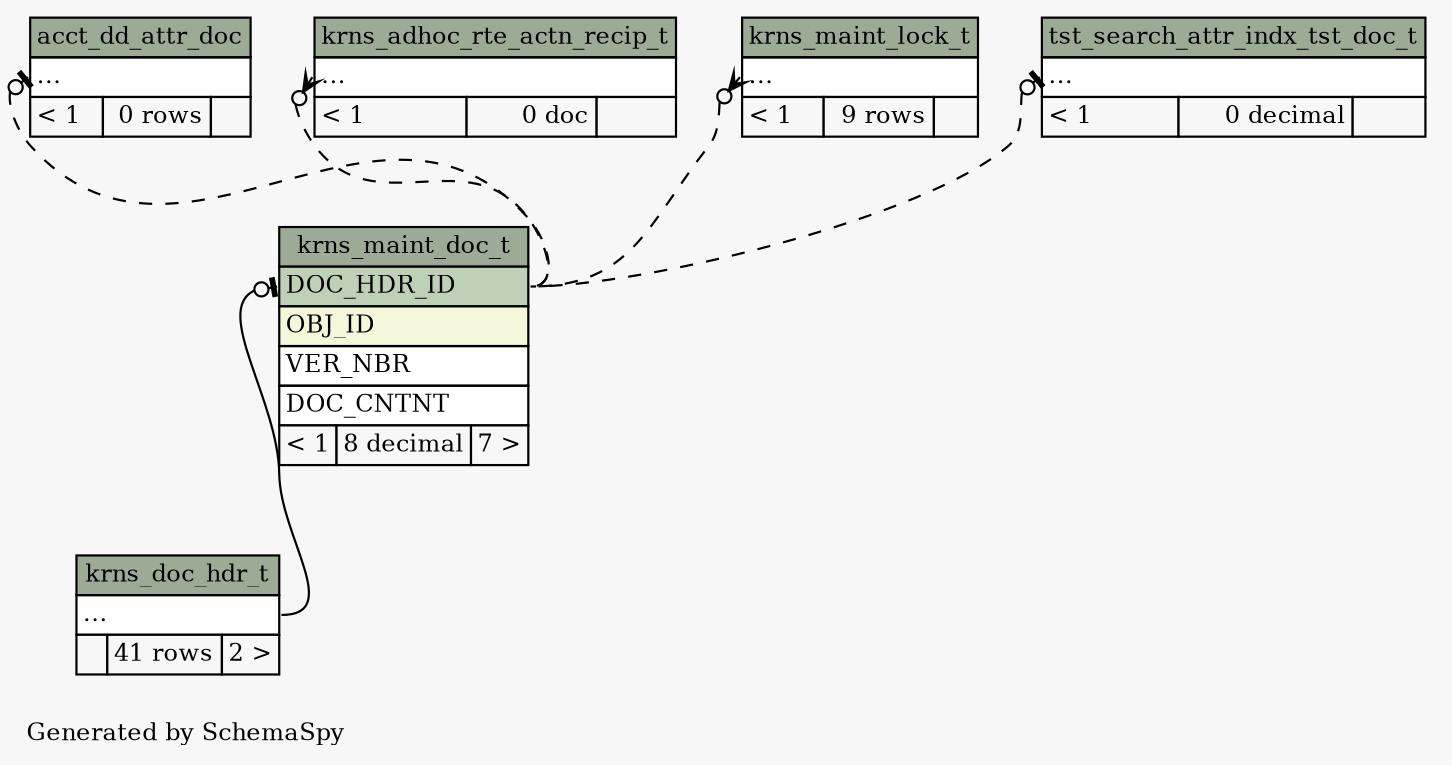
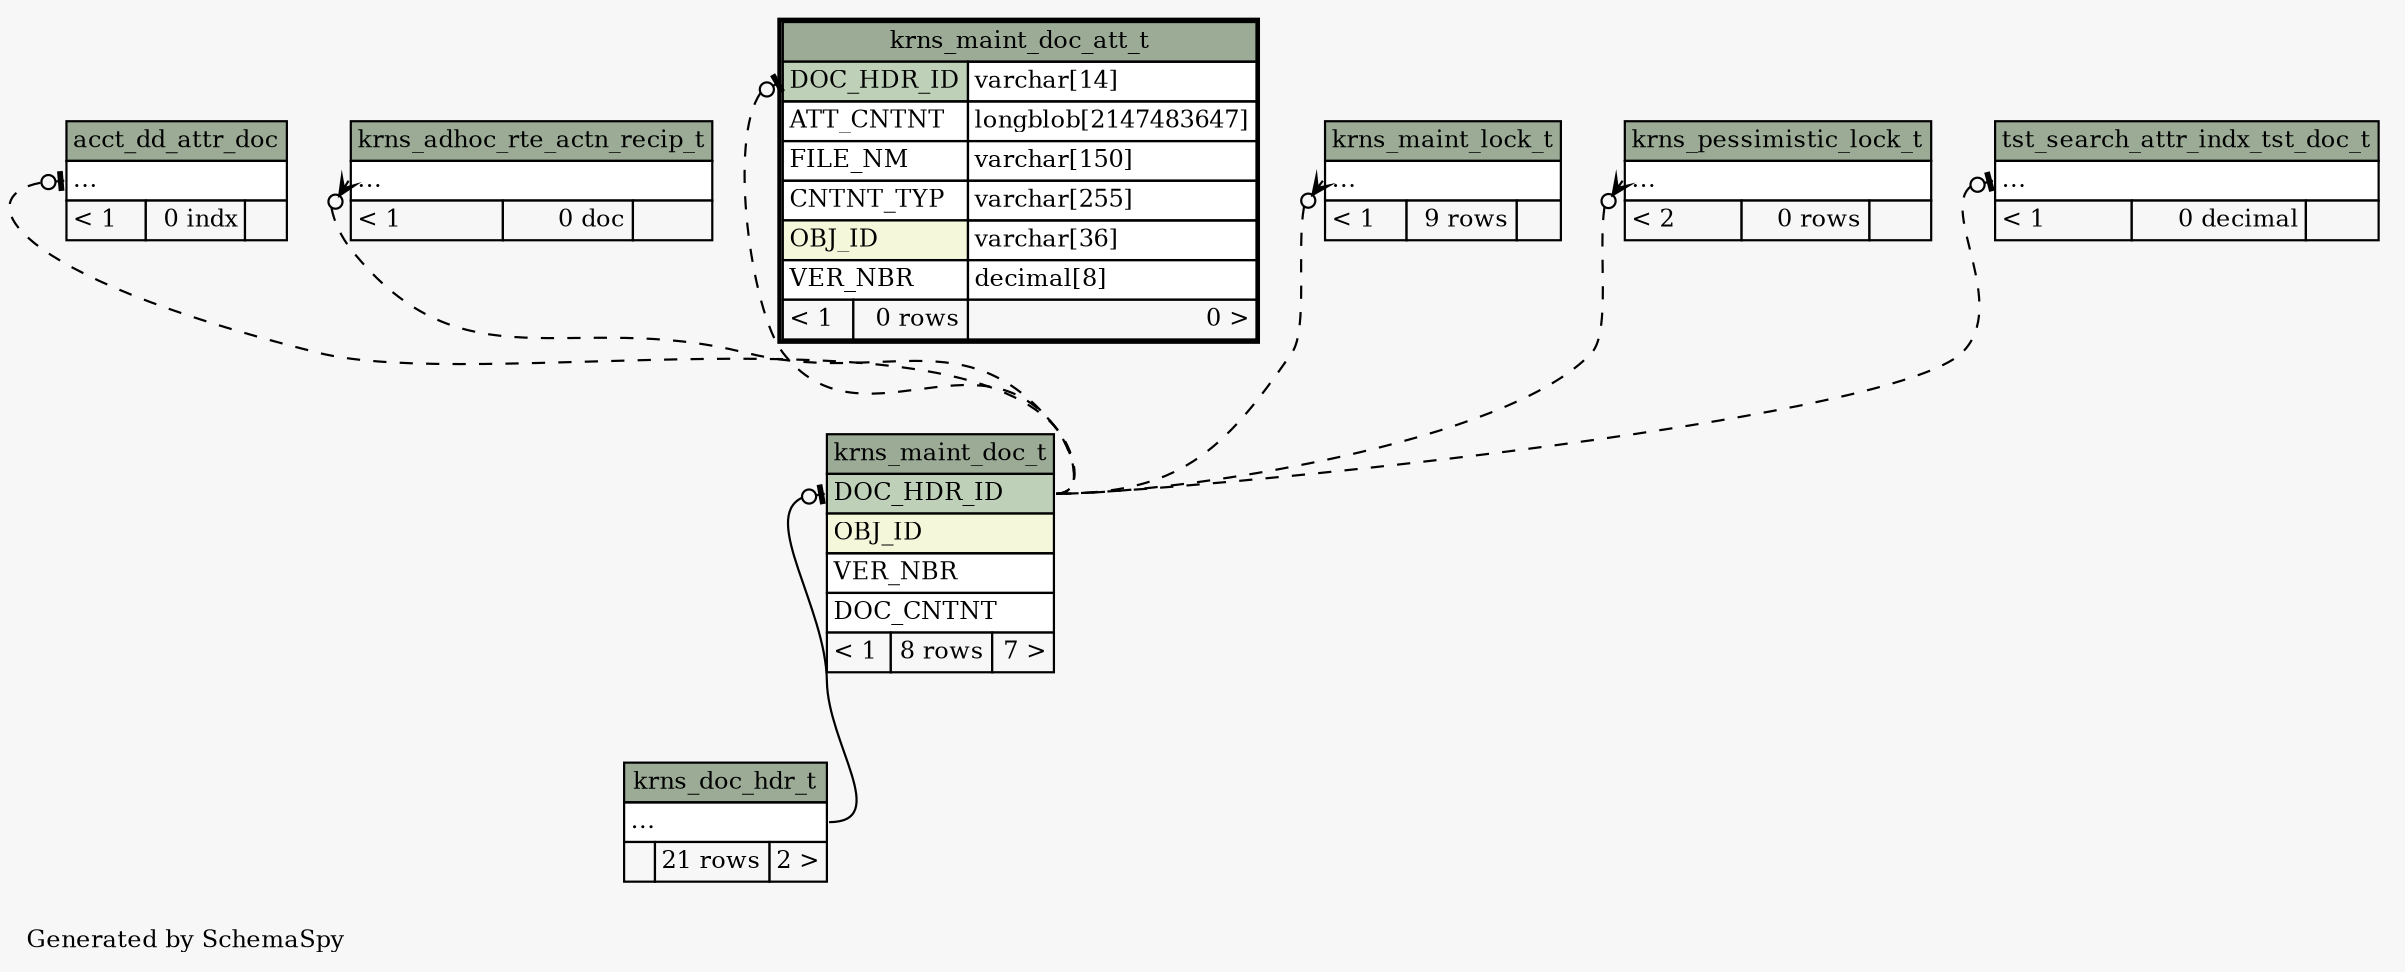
node "acct_dd_attr_doc": text "0 rows" -> "0 indx"
node "krns_maint_doc_att_t": added
node "krns_pessimistic_lock_t": added
node "krns_maint_doc_t": text "8 decimal" -> "8 rows"
node "krns_doc_hdr_t": text "41 rows" -> "21 rows"
